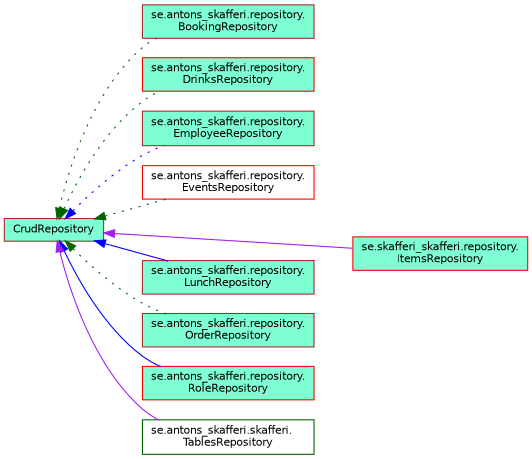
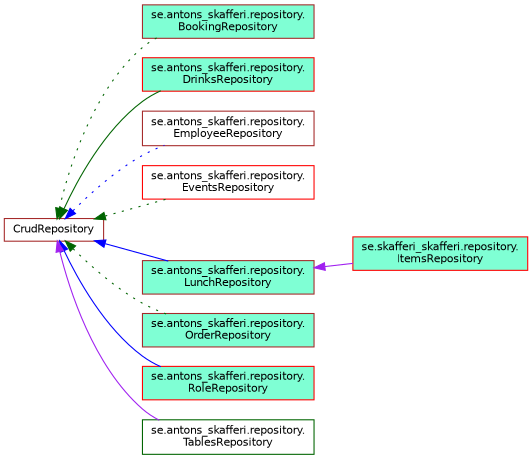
node "se.antons_skafferi.repository. EmployeeRepository": fillcolor aquamarine -> white
edge "se.antons_skafferi.repository. DrinksRepository" -> "CrudRepository": style dotted -> solid
node "CrudRepository": fillcolor aquamarine -> white
edge "se.skafferi_skafferi.repository. ItemsRepository" -> "CrudRepository": now "se.skafferi_skafferi.repository. ItemsRepository" -> "se.antons_skafferi.repository. LunchRepository"
node "se.antons_skafferi.skafferi. TablesRepository": label "se.antons_skafferi.skafferi. TablesRepository" -> "se.antons_skafferi.repository. TablesRepository"
